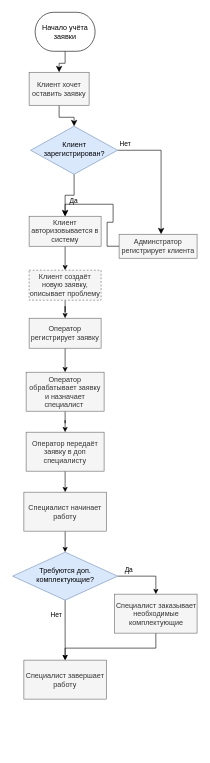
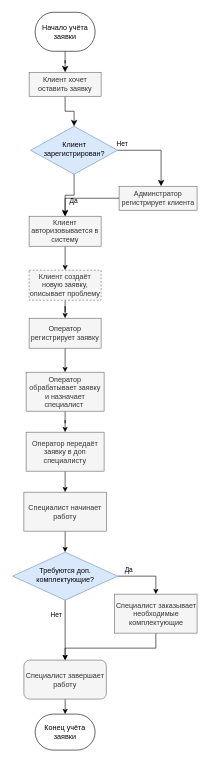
node "Клиент хочет оставить заявку": size 60x33 -> 72x24
node "Админстратор регистрирует клиента": moved (158, 246) -> (158, 198)
node "Специалист завершает работу": shape rectangle -> rounded rectangle
edge "Специалист завершает работу" -> "Конец учёта заявки": added
node "Конец учёта заявки": added
